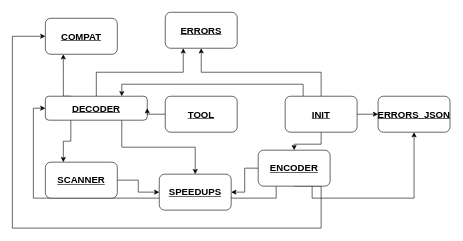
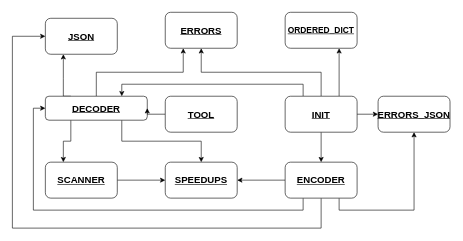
node "ORDERED_DICT": added
node "COMPAT": label "COMPAT" -> "JSON"
edge "INIT" -> "ORDERED_DICT": added
node "ENCODER": moved (294, 168) -> (321, 180)
node "SPEEDUPS": moved (195, 192) -> (201, 180)
